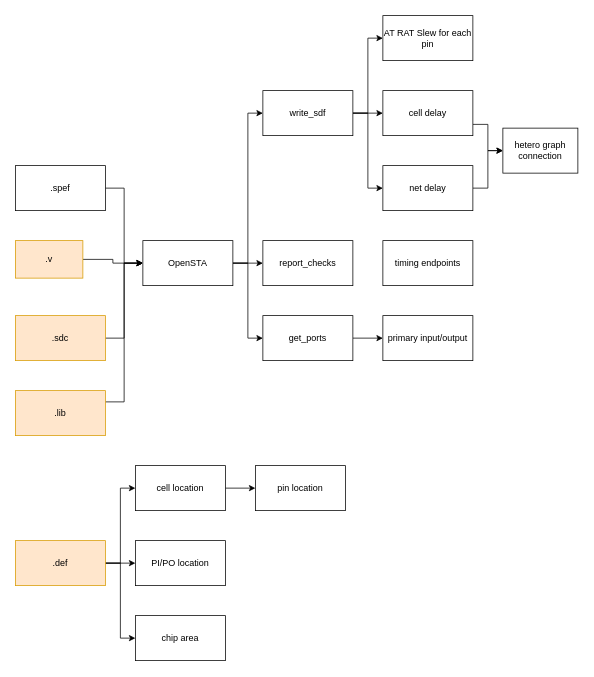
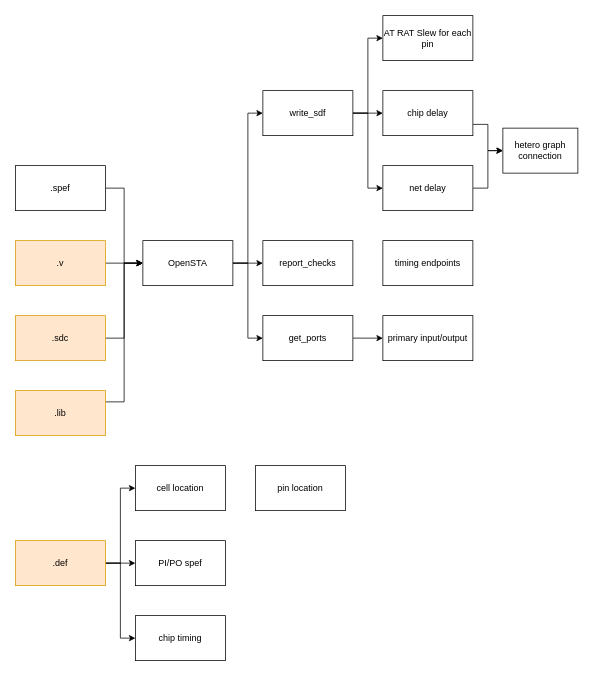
node "cell delay": label "cell delay" -> "chip delay"
node ".v": size 68x38 -> 90x45
edge "cell location" -> "pin location": removed
node "PI/PO location": label "PI/PO location" -> "PI/PO spef"
node "chip area": label "chip area" -> "chip timing"
